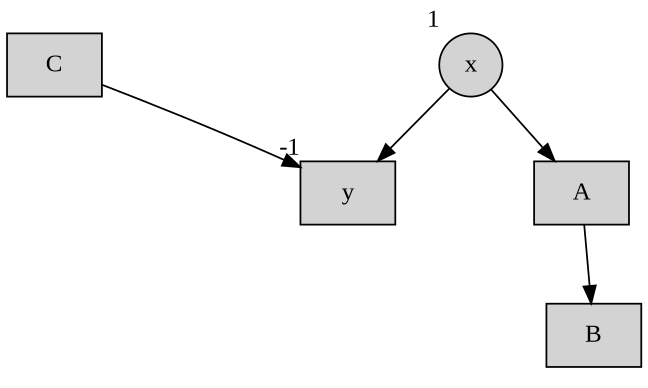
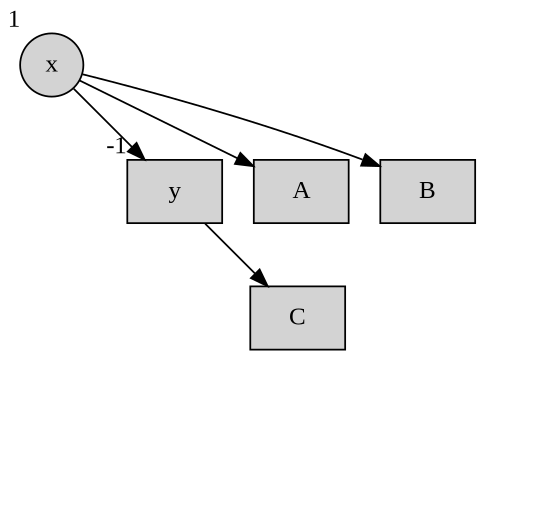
edge "C" -> "y -1": reversed
edge "A" -> "B": now "x 1" -> "B"
